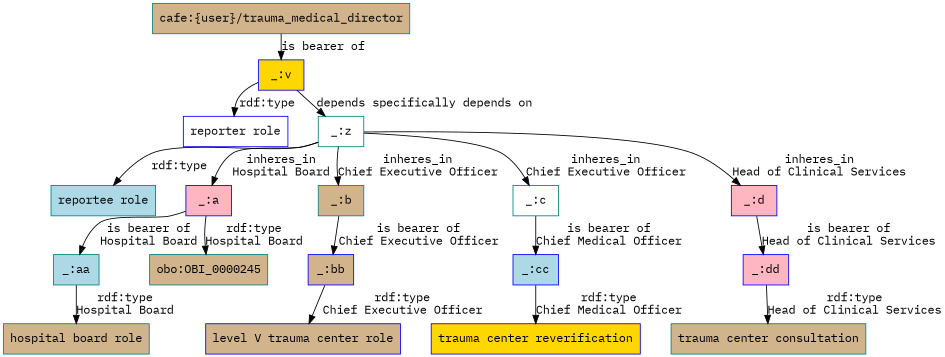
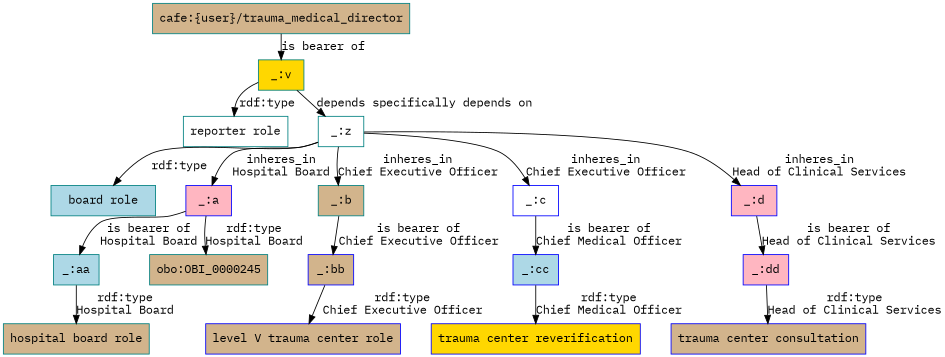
node "_:v": color blue -> teal
node "reporter role": color blue -> teal
node "reportee role": label "reportee role" -> "board role"
node "_:c": color teal -> blue
node "trauma center consultation": color teal -> blue
